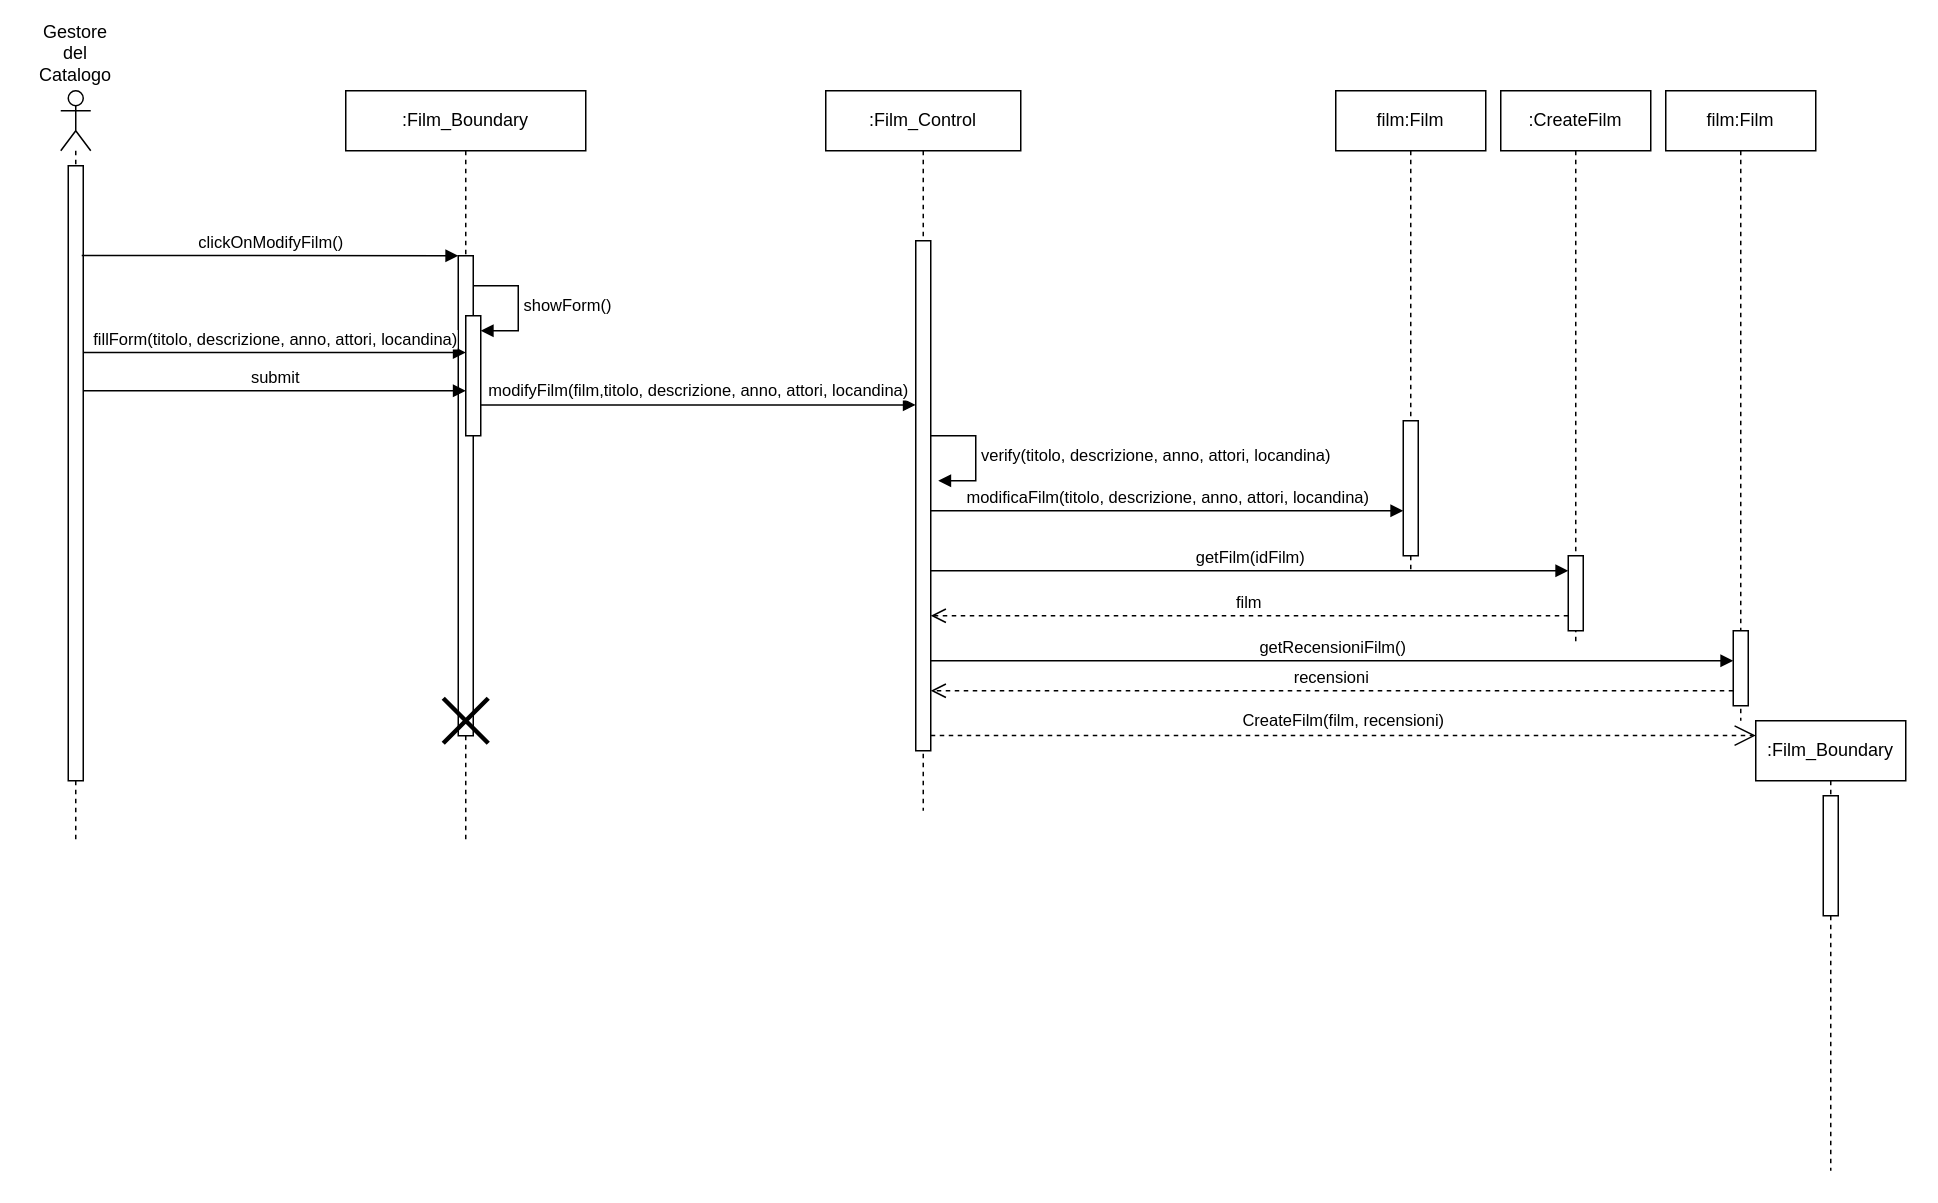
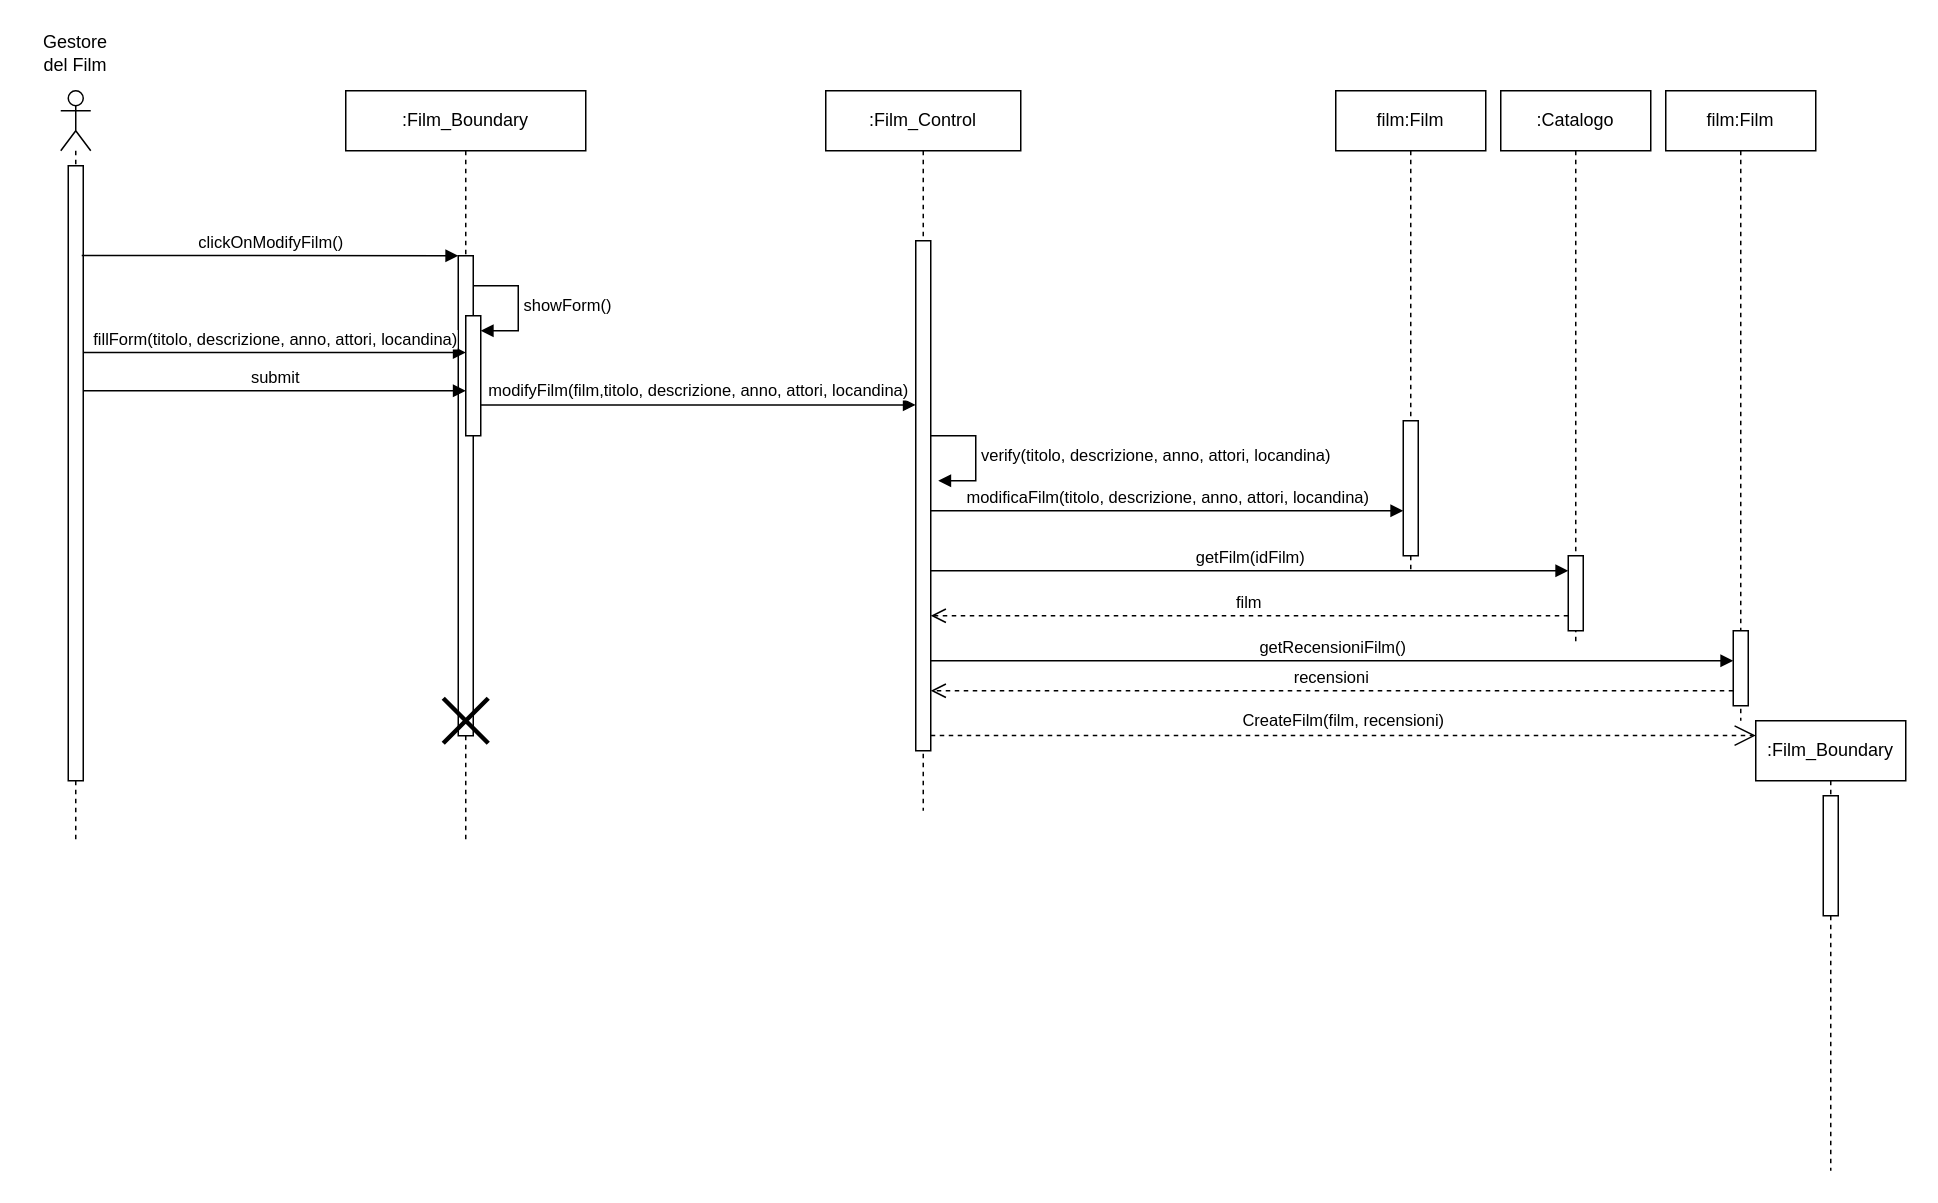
node "Gestore del Catalogo": label "Gestore del Catalogo" -> "Gestore del Film"
node ":CreateFilm": label ":CreateFilm" -> ":Catalogo"
